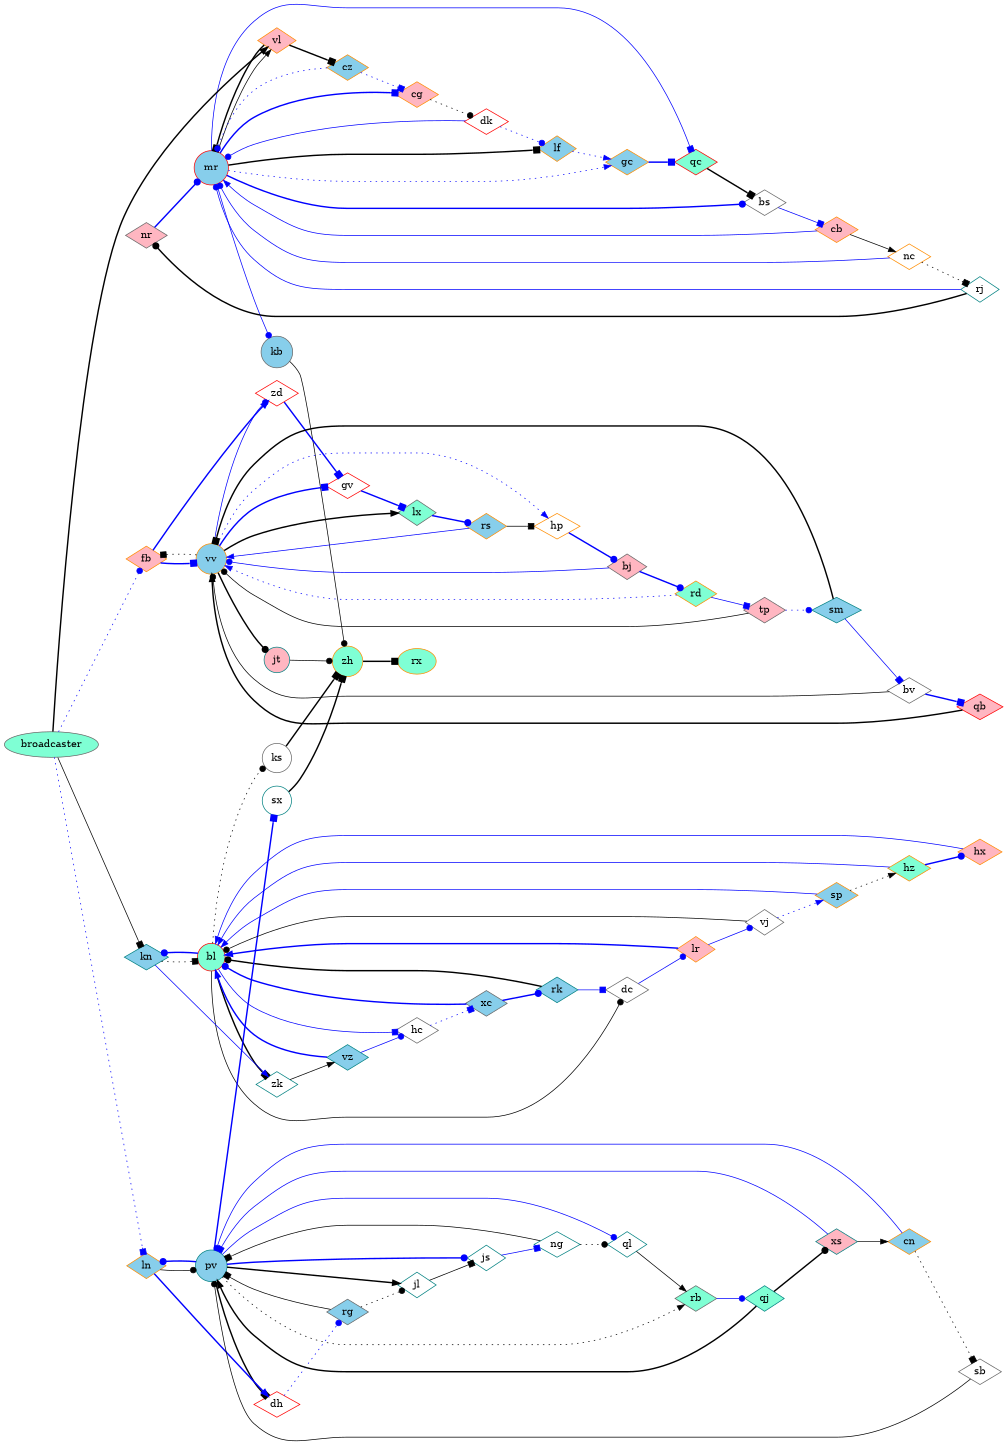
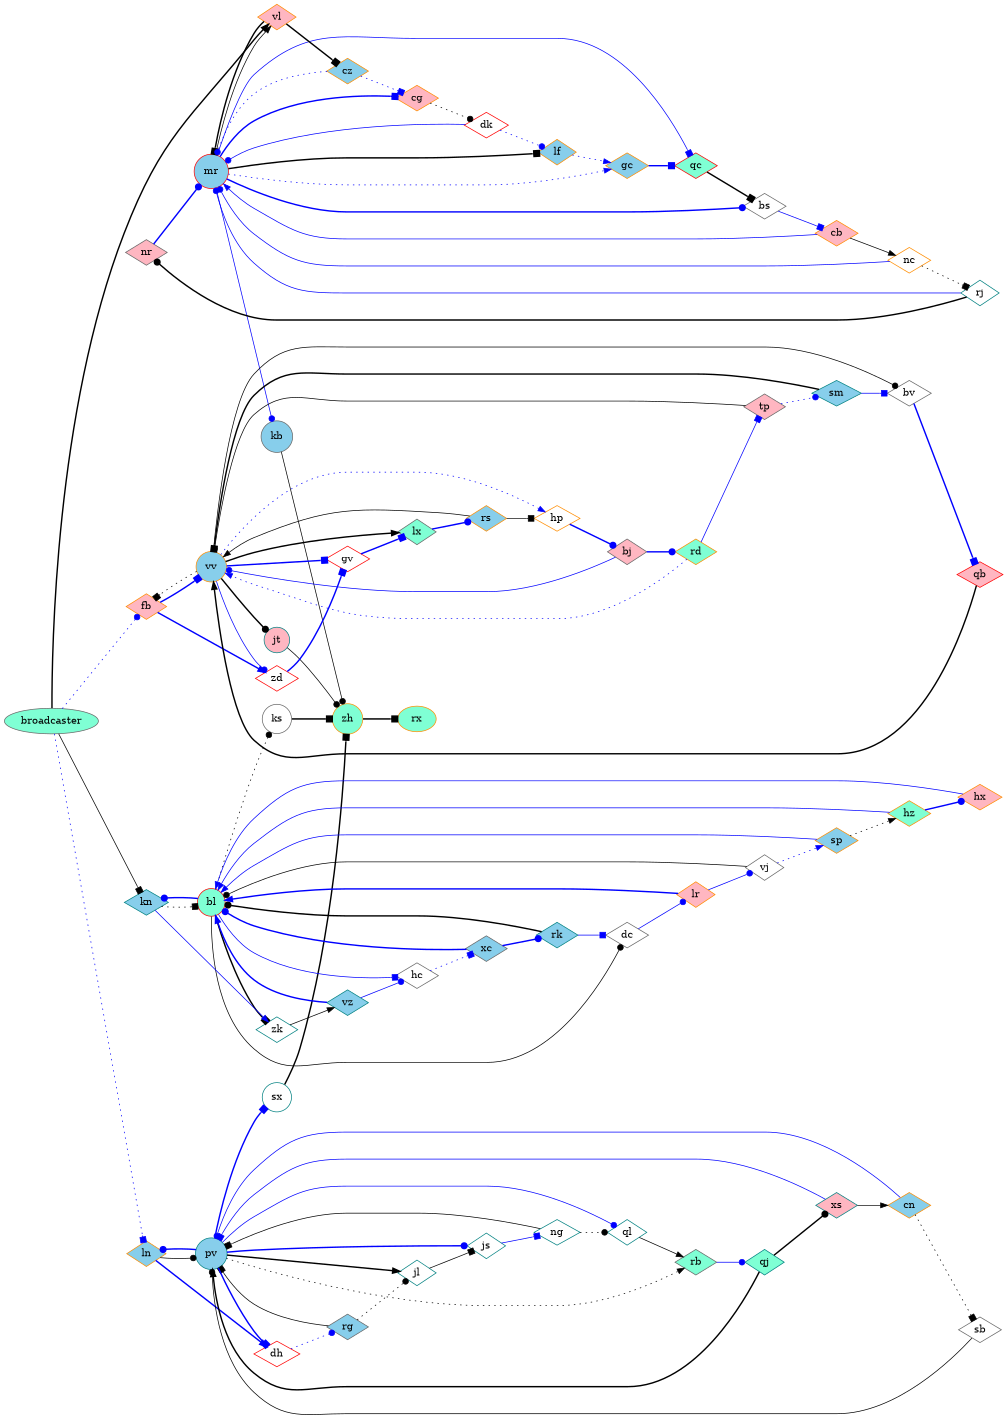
edge "rs" -> "vv": color blue -> black
edge "bv" -> "vv": reversed
edge "pv" -> "dh": color black -> blue
